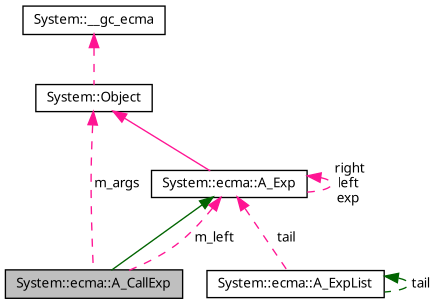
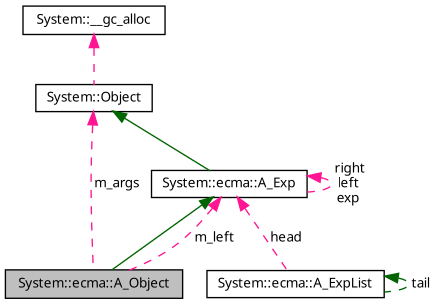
node "System::__gc_ecma": label "System::__gc_ecma" -> "System::__gc_alloc"
edge "System::ecma::A_Exp" -> "System::Object": color deeppink -> darkgreen
edge "System::ecma::A_ExpList" -> "System::ecma::A_Exp": label " tail" -> " head"
node "System::ecma::A_CallExp": label "System::ecma::A_CallExp" -> "System::ecma::A_Object"
